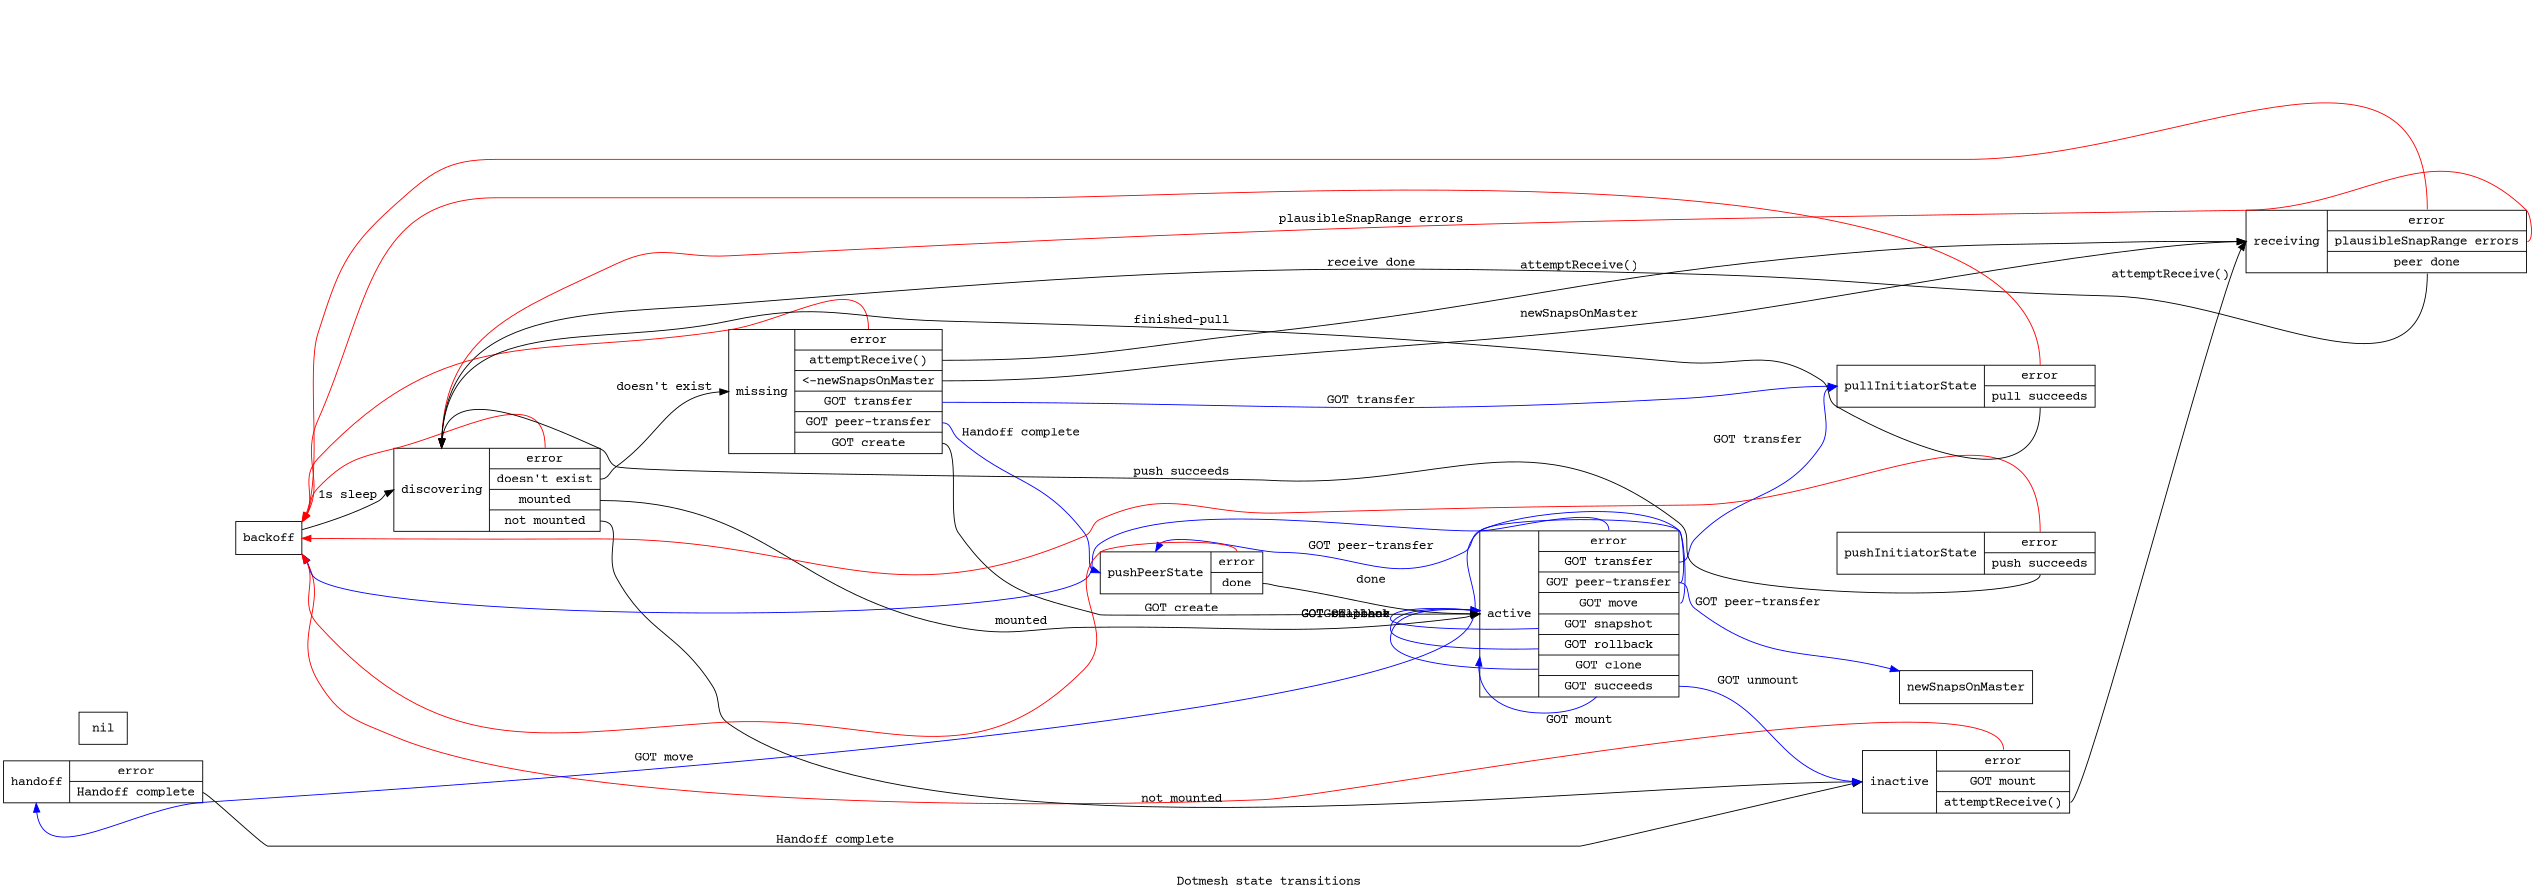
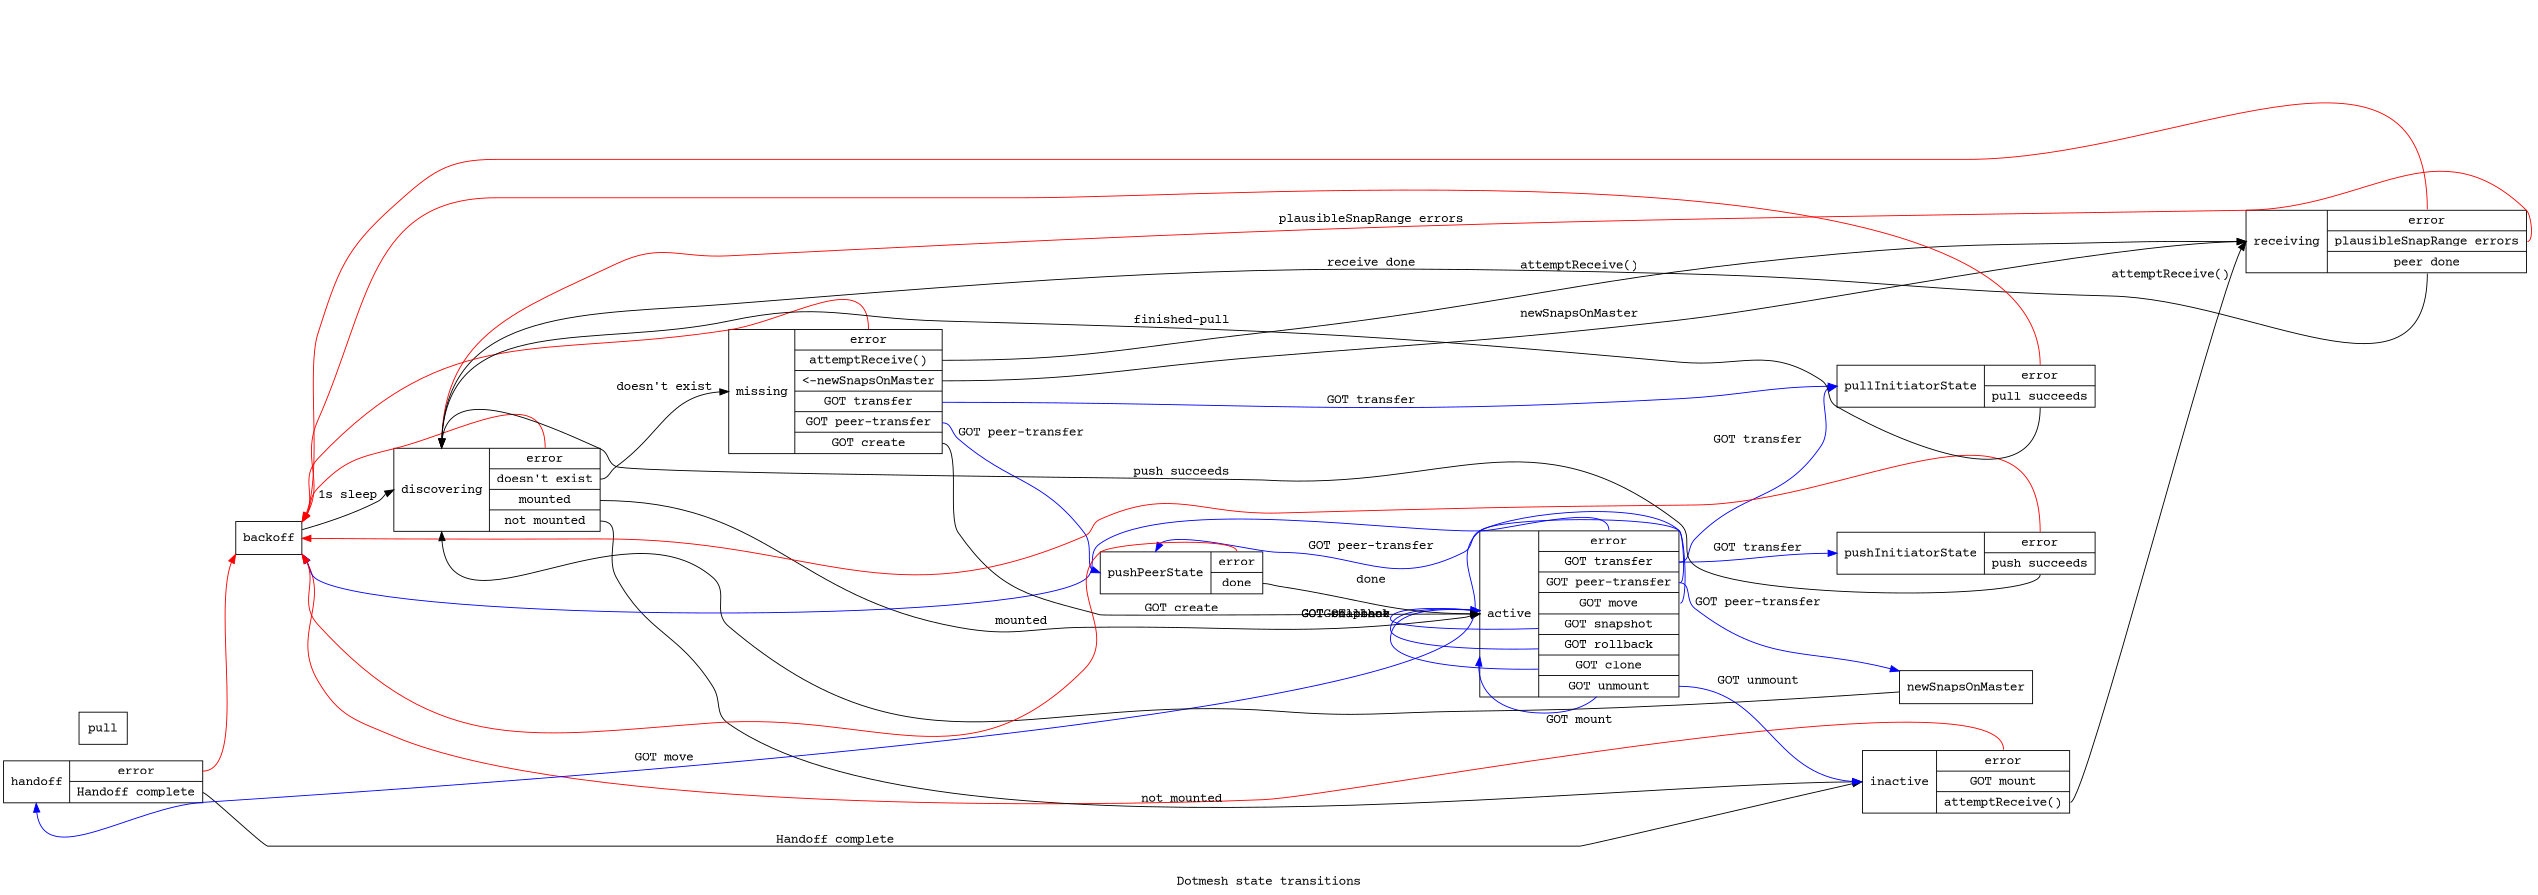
edge "missing" -> "pushPeerState": label "Handoff complete" -> "GOT peer-transfer"
edge "active" -> "pushInitiatorState": added, label "GOT transfer"
edge "handoff" -> "backoff": added
node "active": text "GOT succeeds" -> "GOT unmount"
edge "newSnapsOnMaster" -> "discovering": added
node "nil": label "nil" -> "pull"
